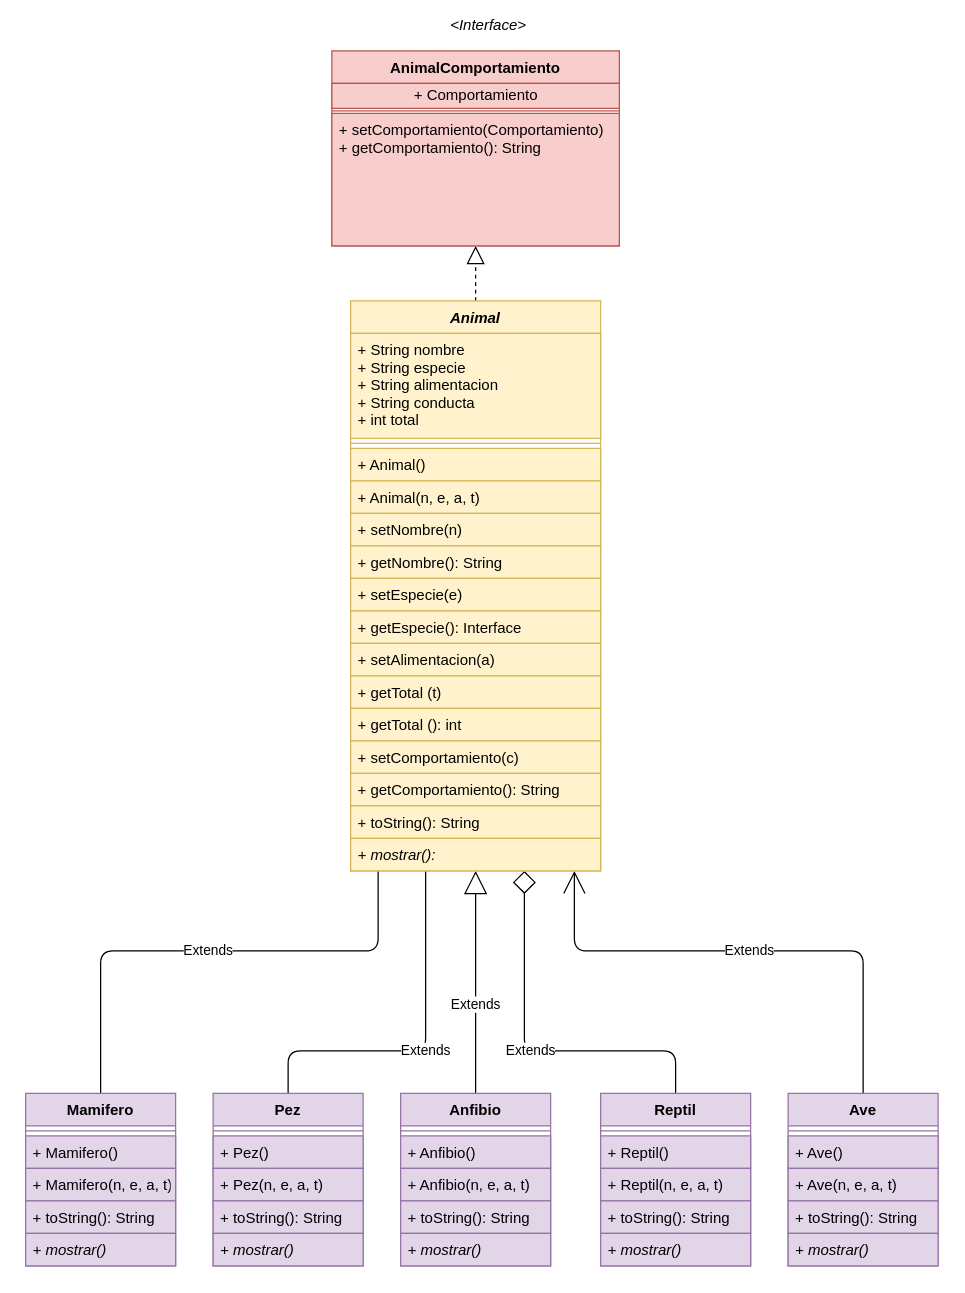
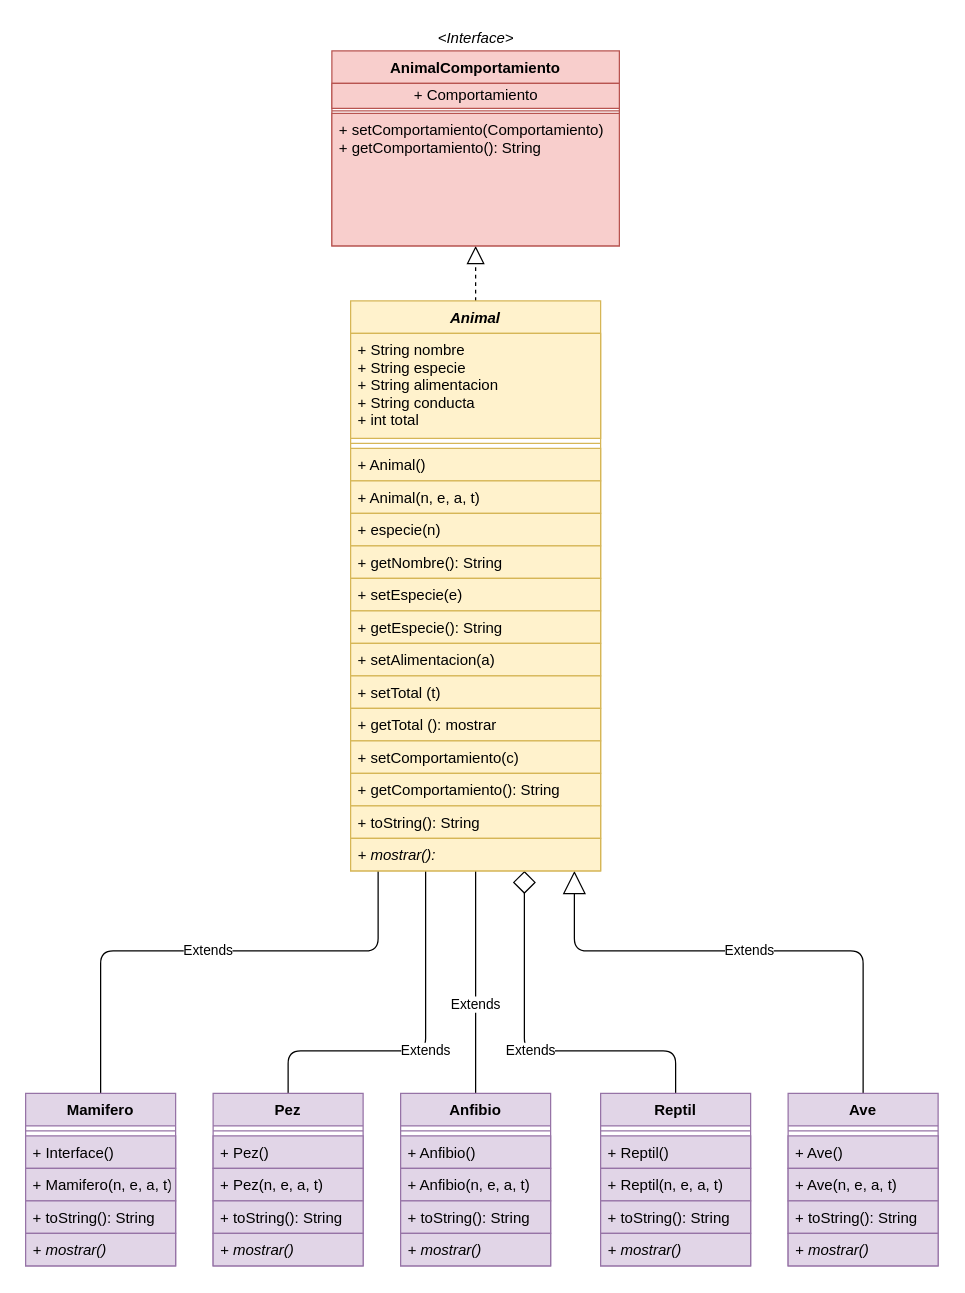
node "<Interface>": moved (488, 26) -> (476, 38)
node "+ setNombre(n)": label "+ setNombre(n)" -> "+ especie(n)"
node "+ getEspecie(): Interface": label "+ getEspecie(): Interface" -> "+ getEspecie(): String"
node "+ getTotal (t)": label "+ getTotal (t)" -> "+ setTotal (t)"
node "+ getTotal (): int": label "+ getTotal (): int" -> "+ getTotal (): mostrar"
edge "Ave" -> "+ mostrar():": arrowhead open -> block
edge "Anfibio" -> "+ mostrar():": arrowhead block -> none
node "+ Mamifero()": label "+ Mamifero()" -> "+ Interface()"
